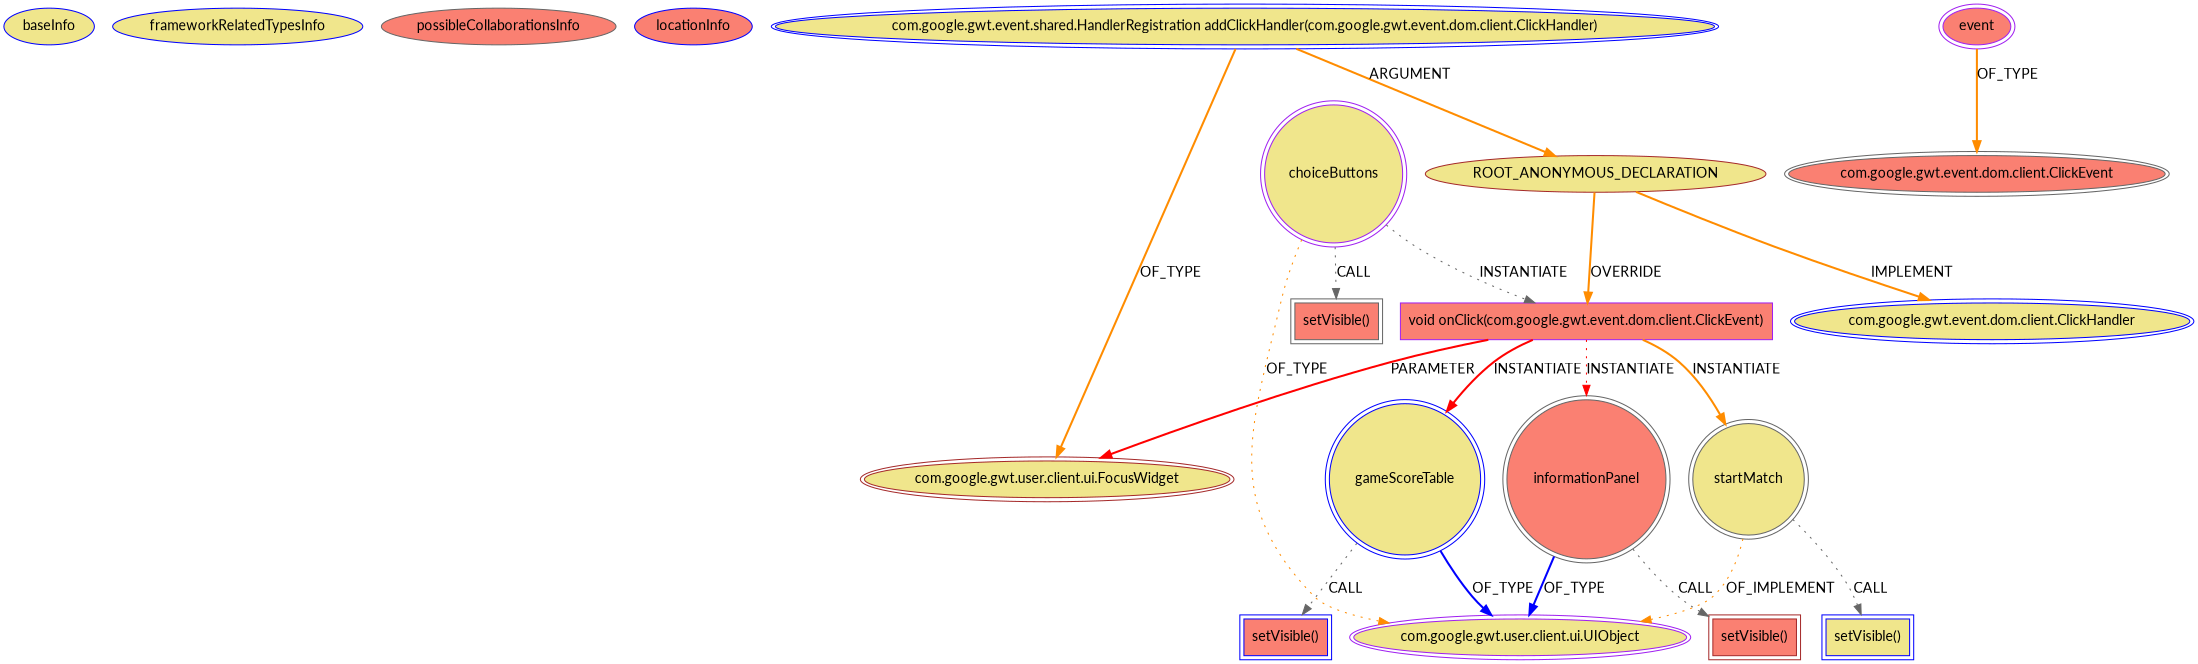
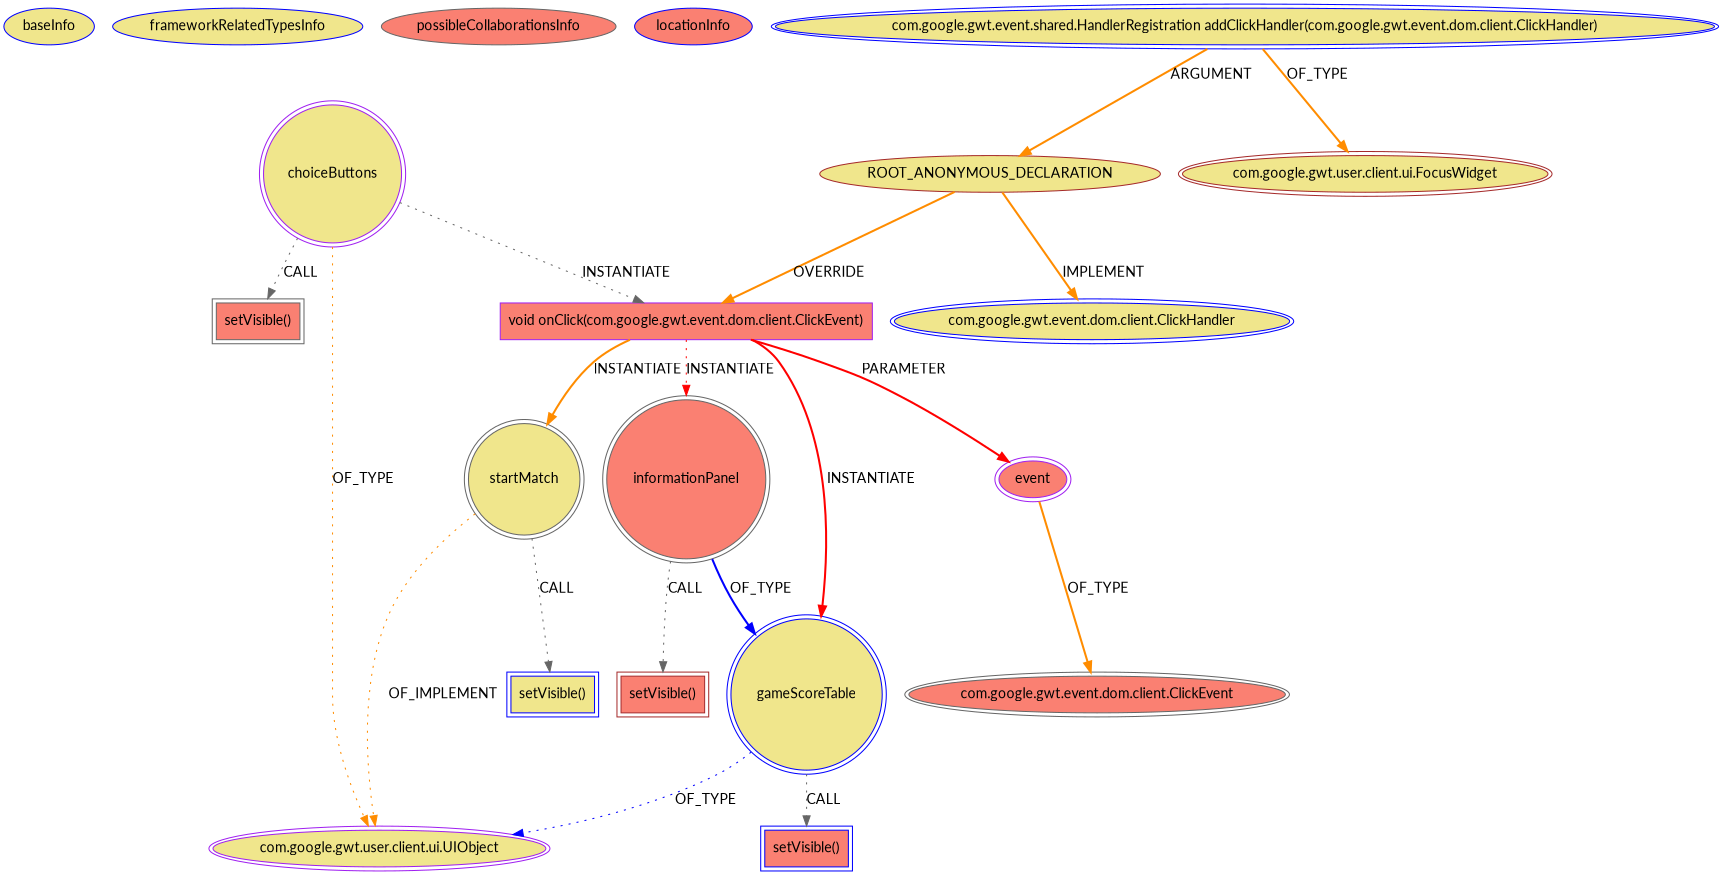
edge "void onClick(com.google.gwt.event.dom.client.ClickEvent)" -> "com.google.gwt.user.client.ui.FocusWidget": now "void onClick(com.google.gwt.event.dom.client.ClickEvent)" -> "event"
edge "gameScoreTable" -> "com.google.gwt.user.client.ui.UIObject": style bold -> dotted
edge "informationPanel" -> "com.google.gwt.user.client.ui.UIObject": now "informationPanel" -> "gameScoreTable"
